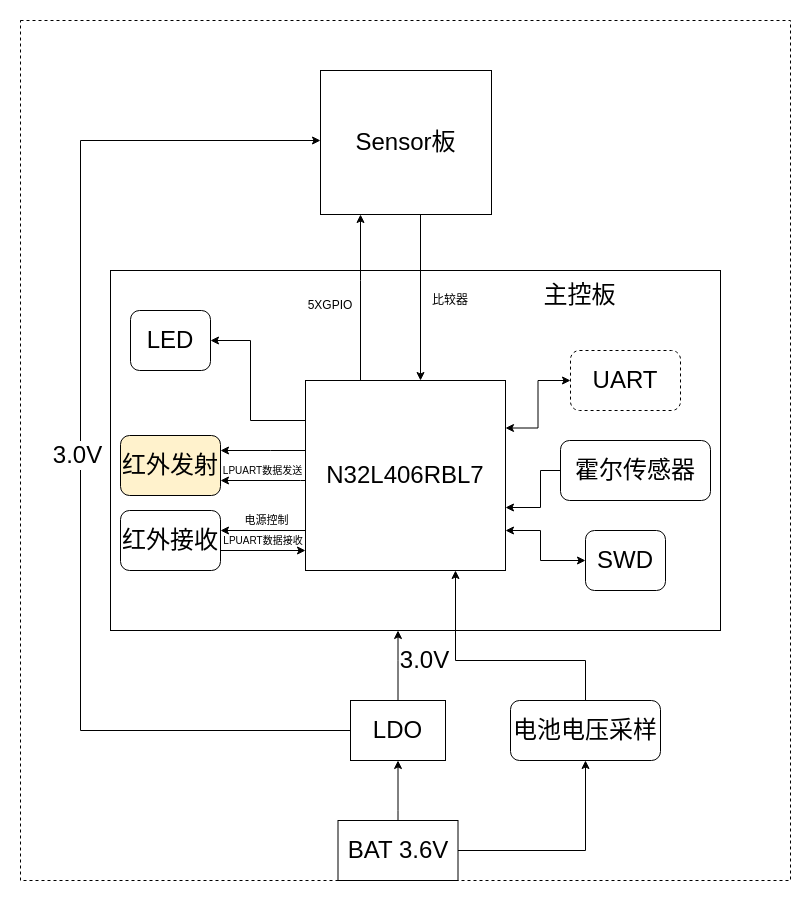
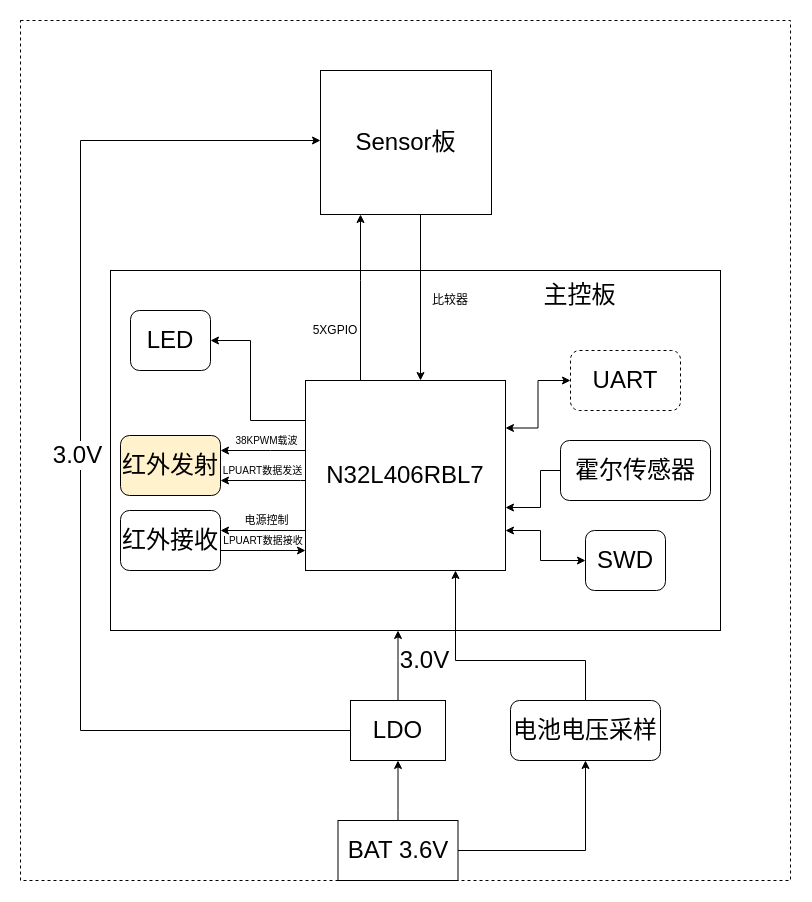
node "5XGPIO": moved (331, 306) -> (336, 331)
node "38KPWM载波": added
